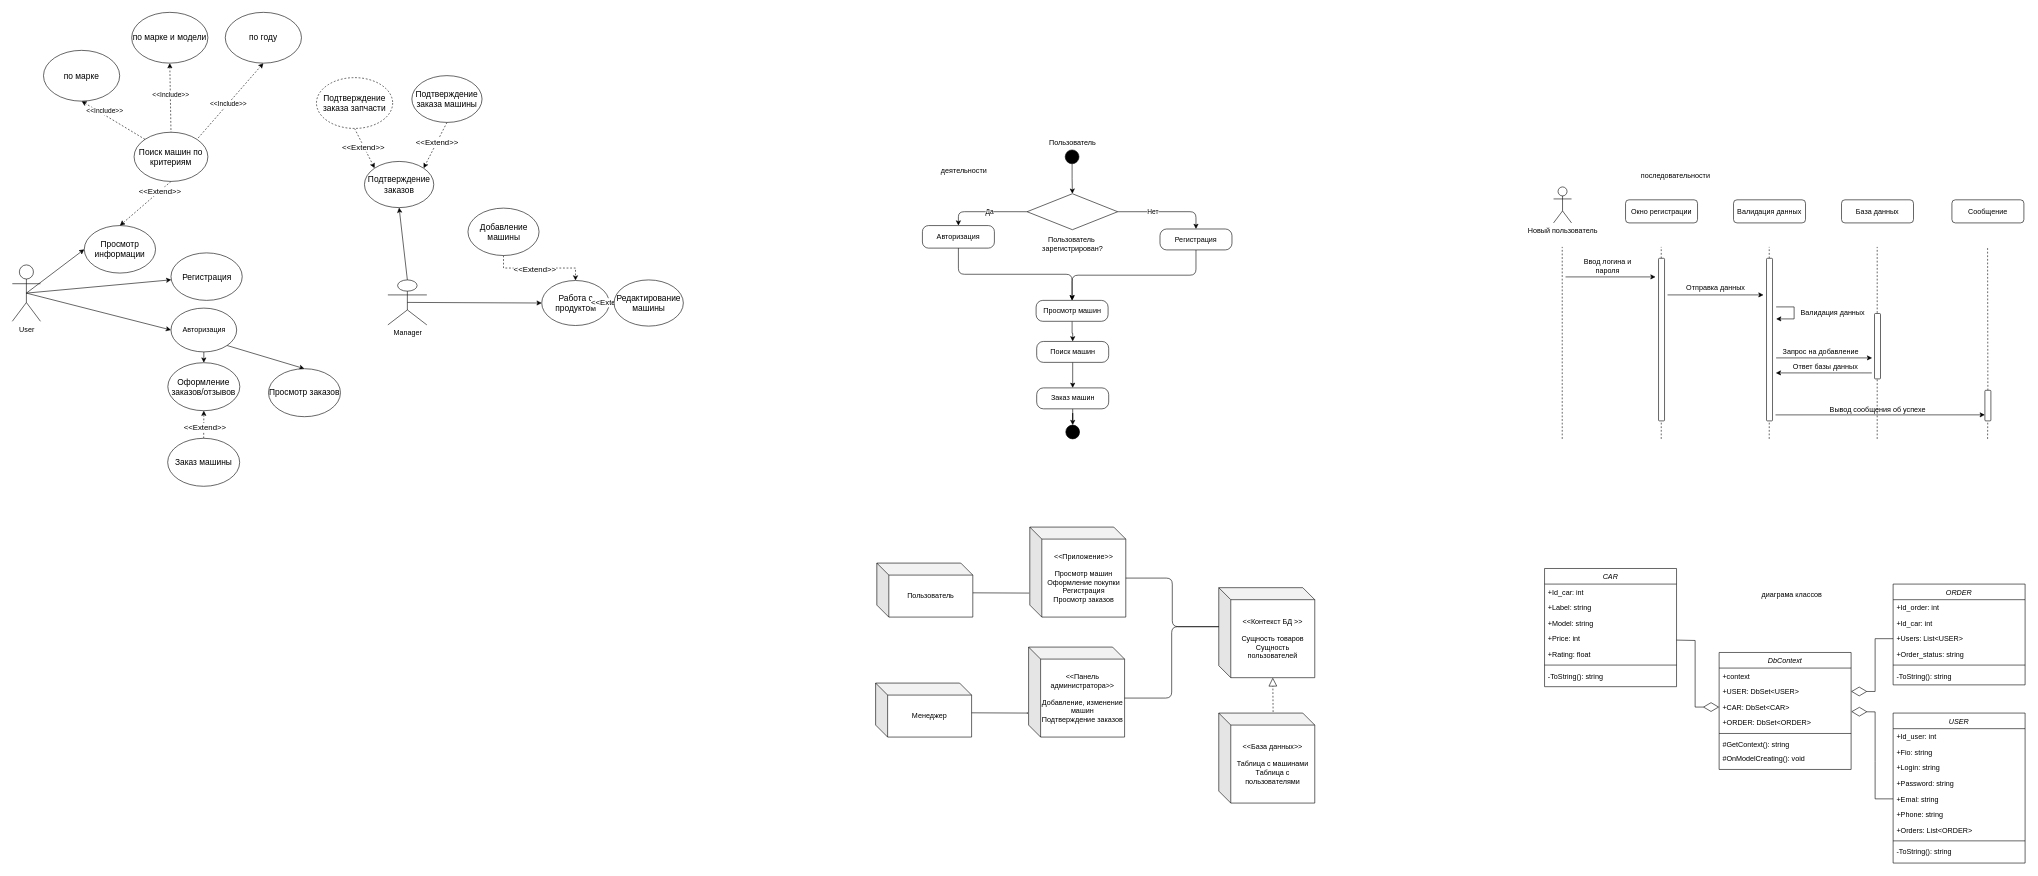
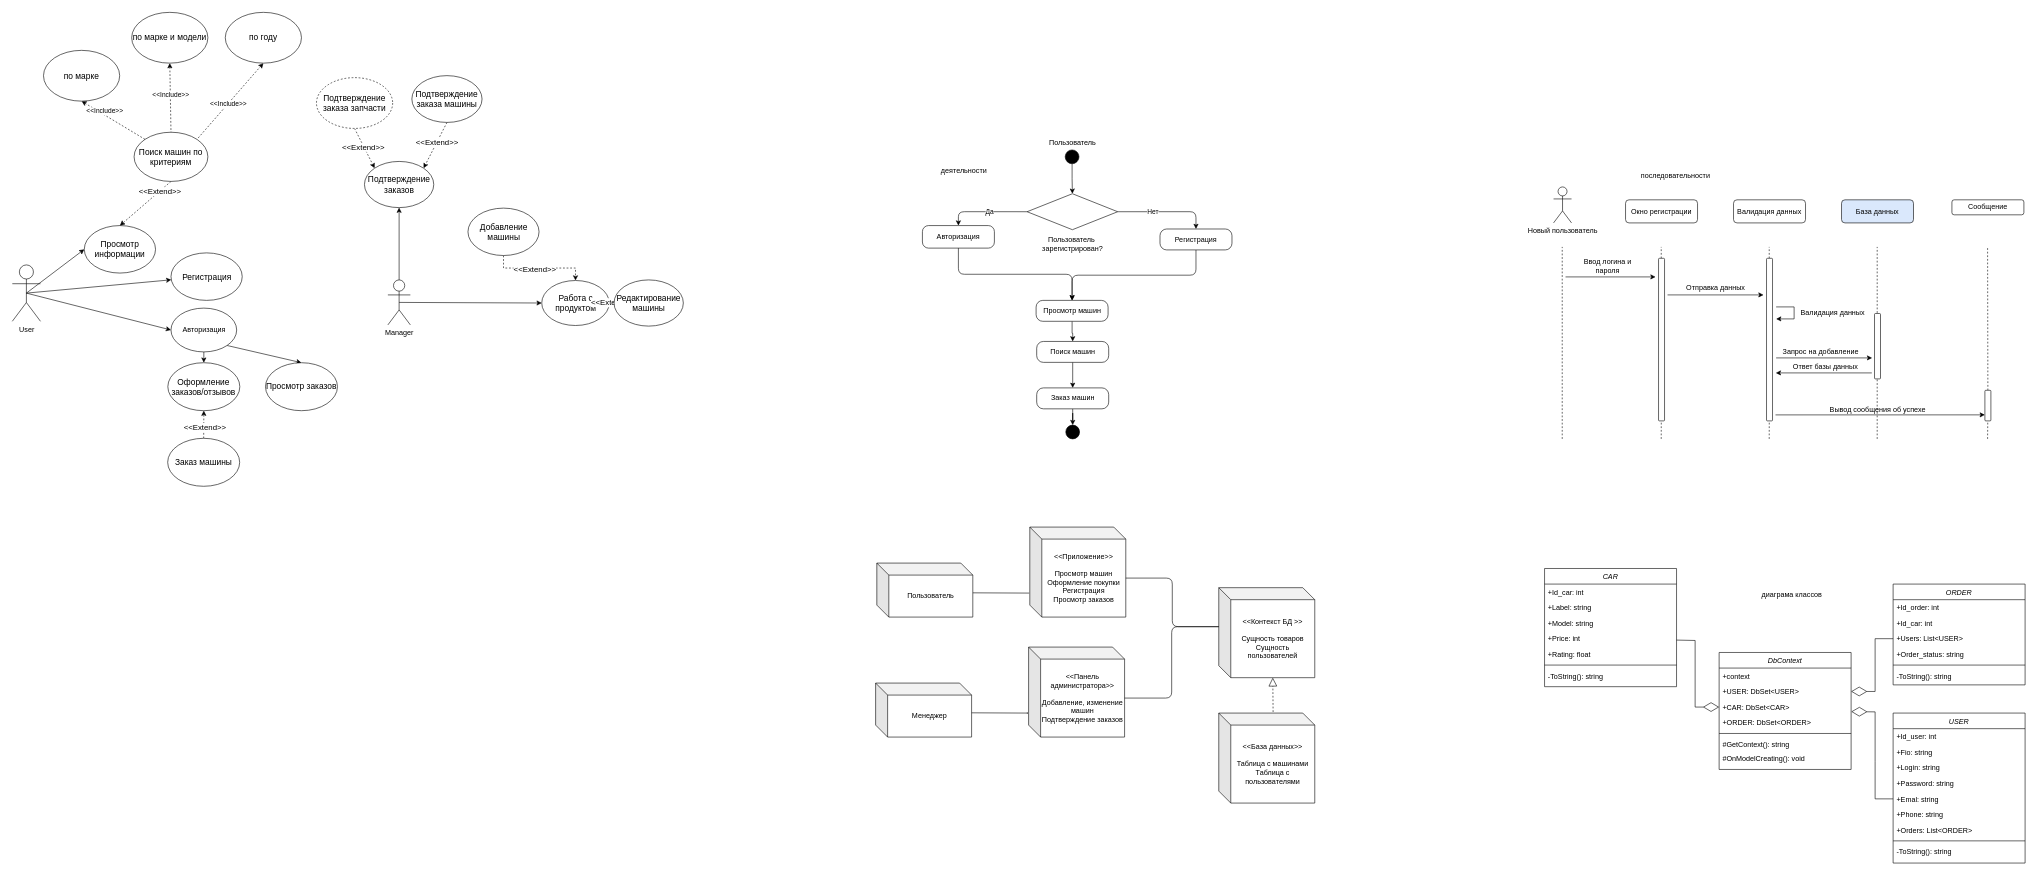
node "База данных": fillcolor #ffffff -> #dae8fc
node "Сообщение": size 72x23 -> 72x15
node "Manager": size 39x45 -> 23x45
node "Просмотр заказов": moved (305, 393) -> (302, 387)
